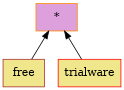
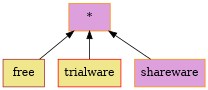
node "shareware": added
